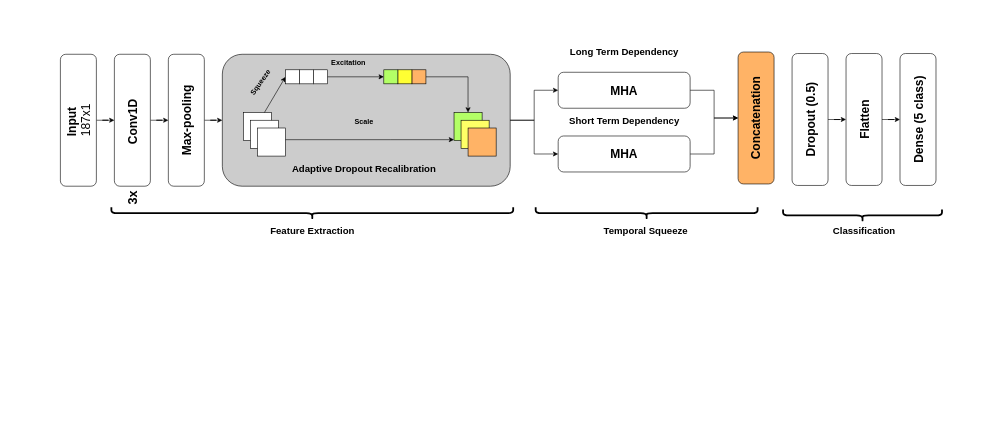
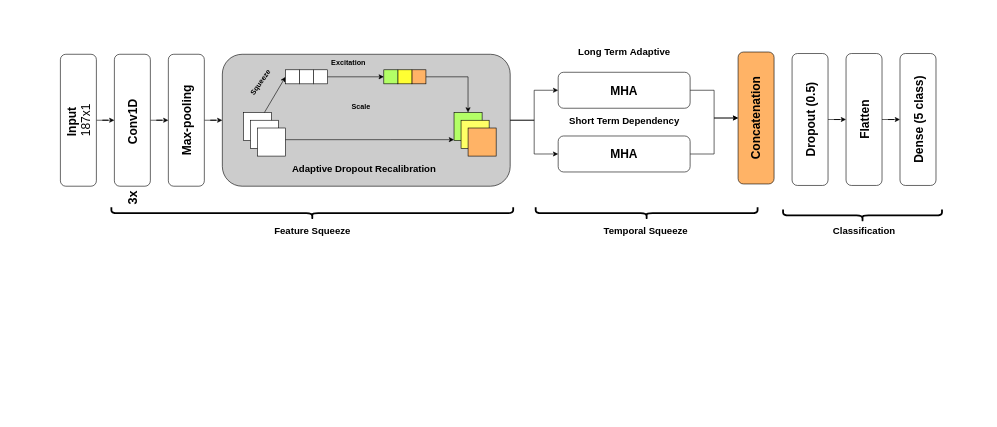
node "Long Term Dependency": label "Long Term Dependency" -> "Long Term Adaptive"
node "Scale": moved (364, 122) -> (361, 107)
node "Feature Extraction": label "Feature Extraction" -> "Feature Squeeze"
